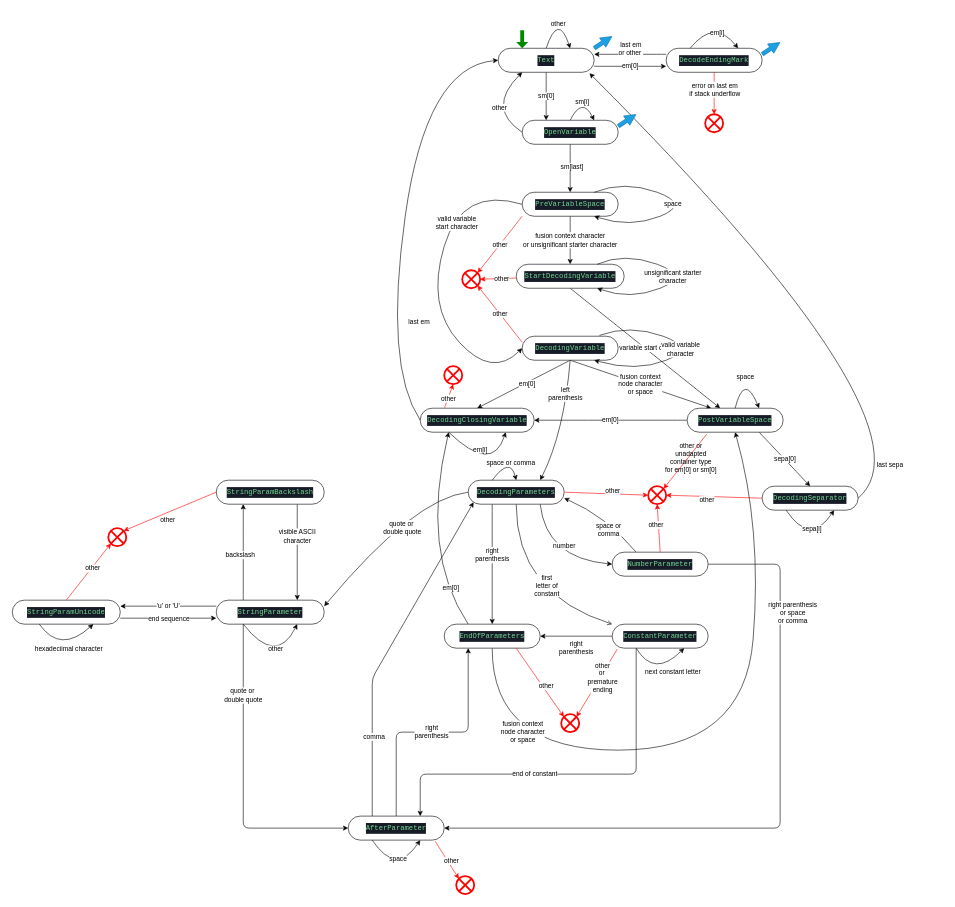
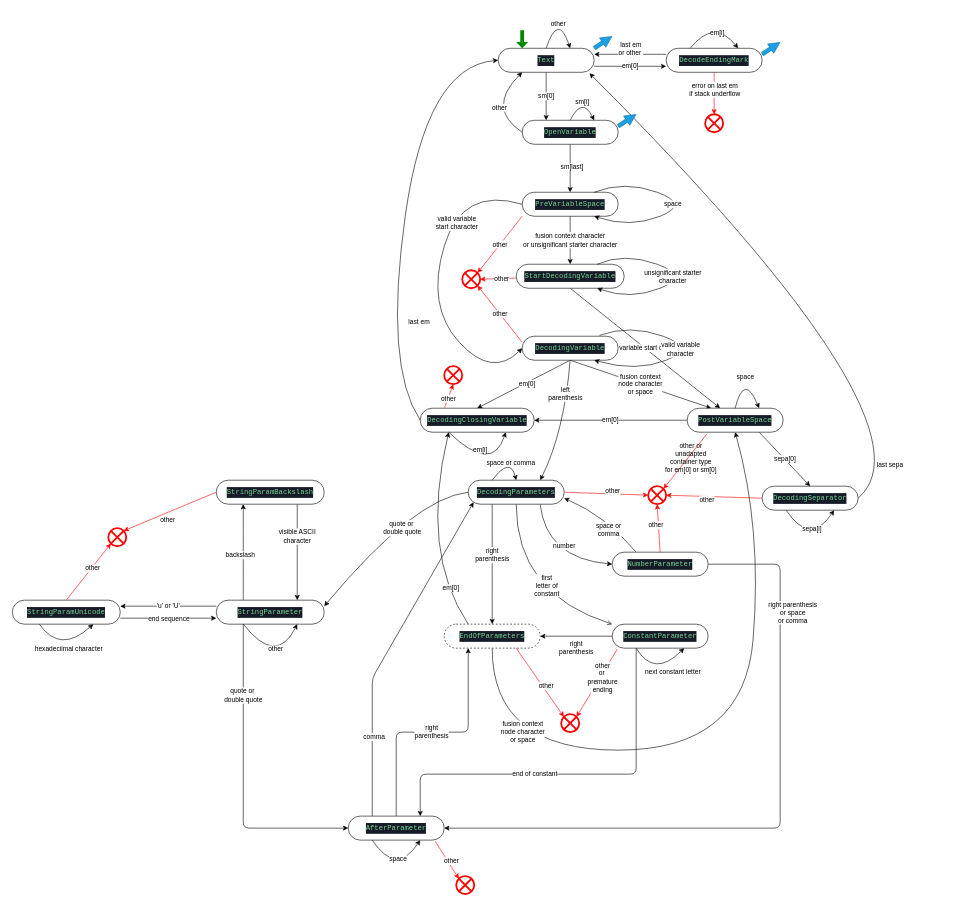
node "EndOfParameters": style solid -> dashed
